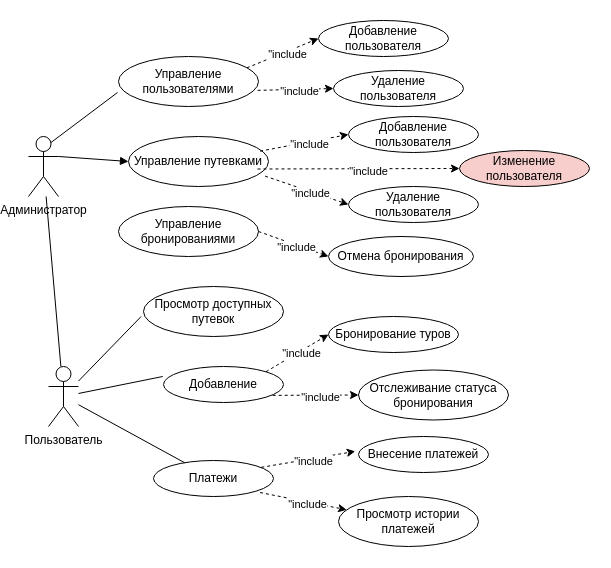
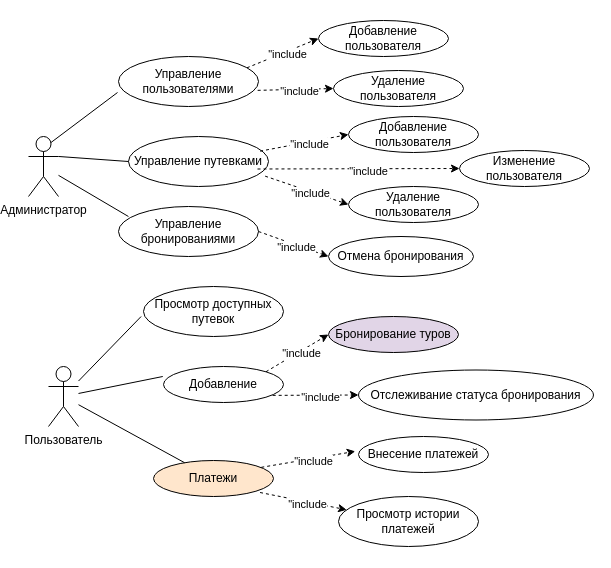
edge "Администратор" -> "Управление путевками": arrowhead block -> none
node "Изменение пользователя": fillcolor #f8cecc -> #ffffff
edge "Администратор" -- "Пользователь": now "Администратор" -- "Управление бронированиями"
node "Бронирование туров": fillcolor #ffffff -> #e1d5e7
node "Отслеживание статуса бронирования": size 150x50 -> 235x50
node "Платежи": fillcolor #ffffff -> #ffe6cc
